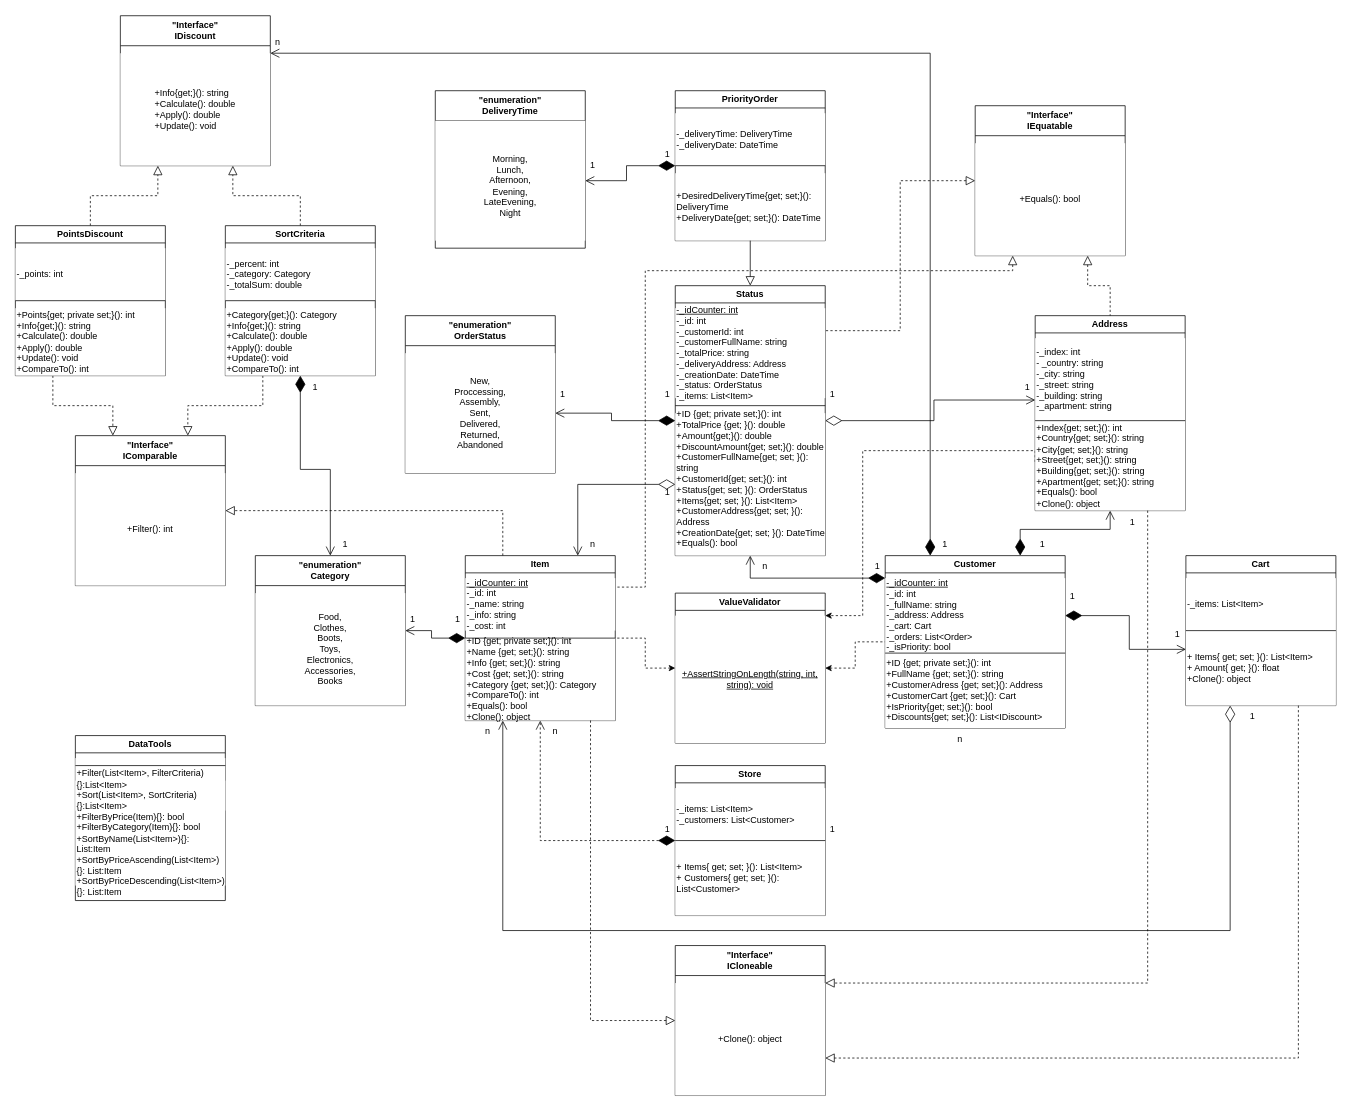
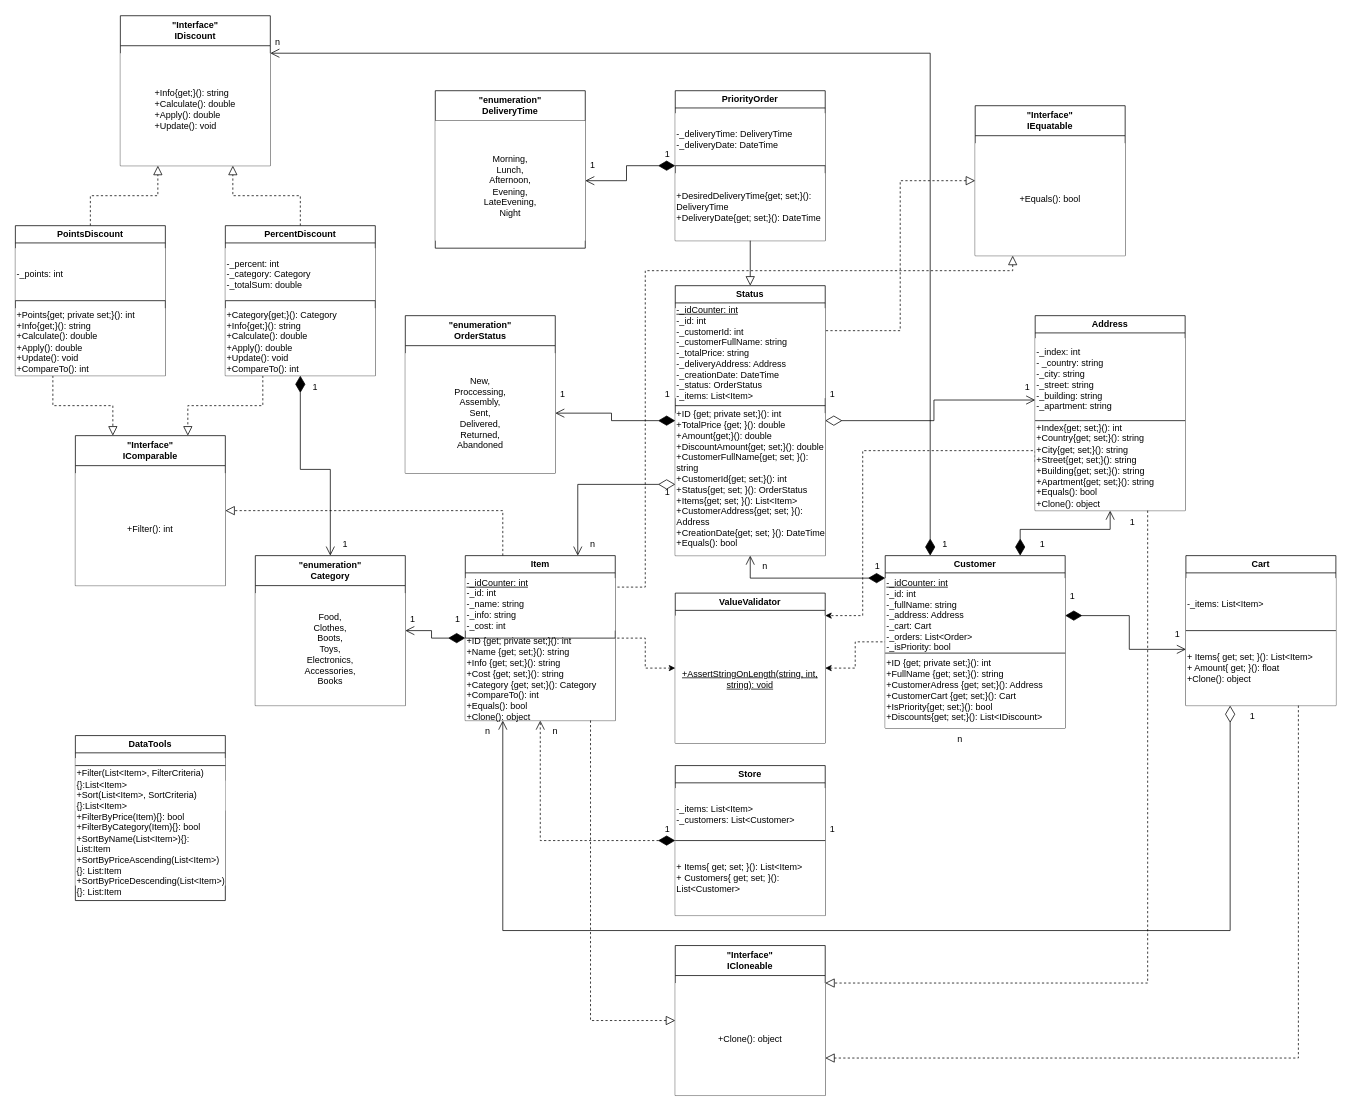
node "SortCriteria": label "SortCriteria" -> "PercentDiscount"
edge "Address" -> "+Equals(): bool": removed
